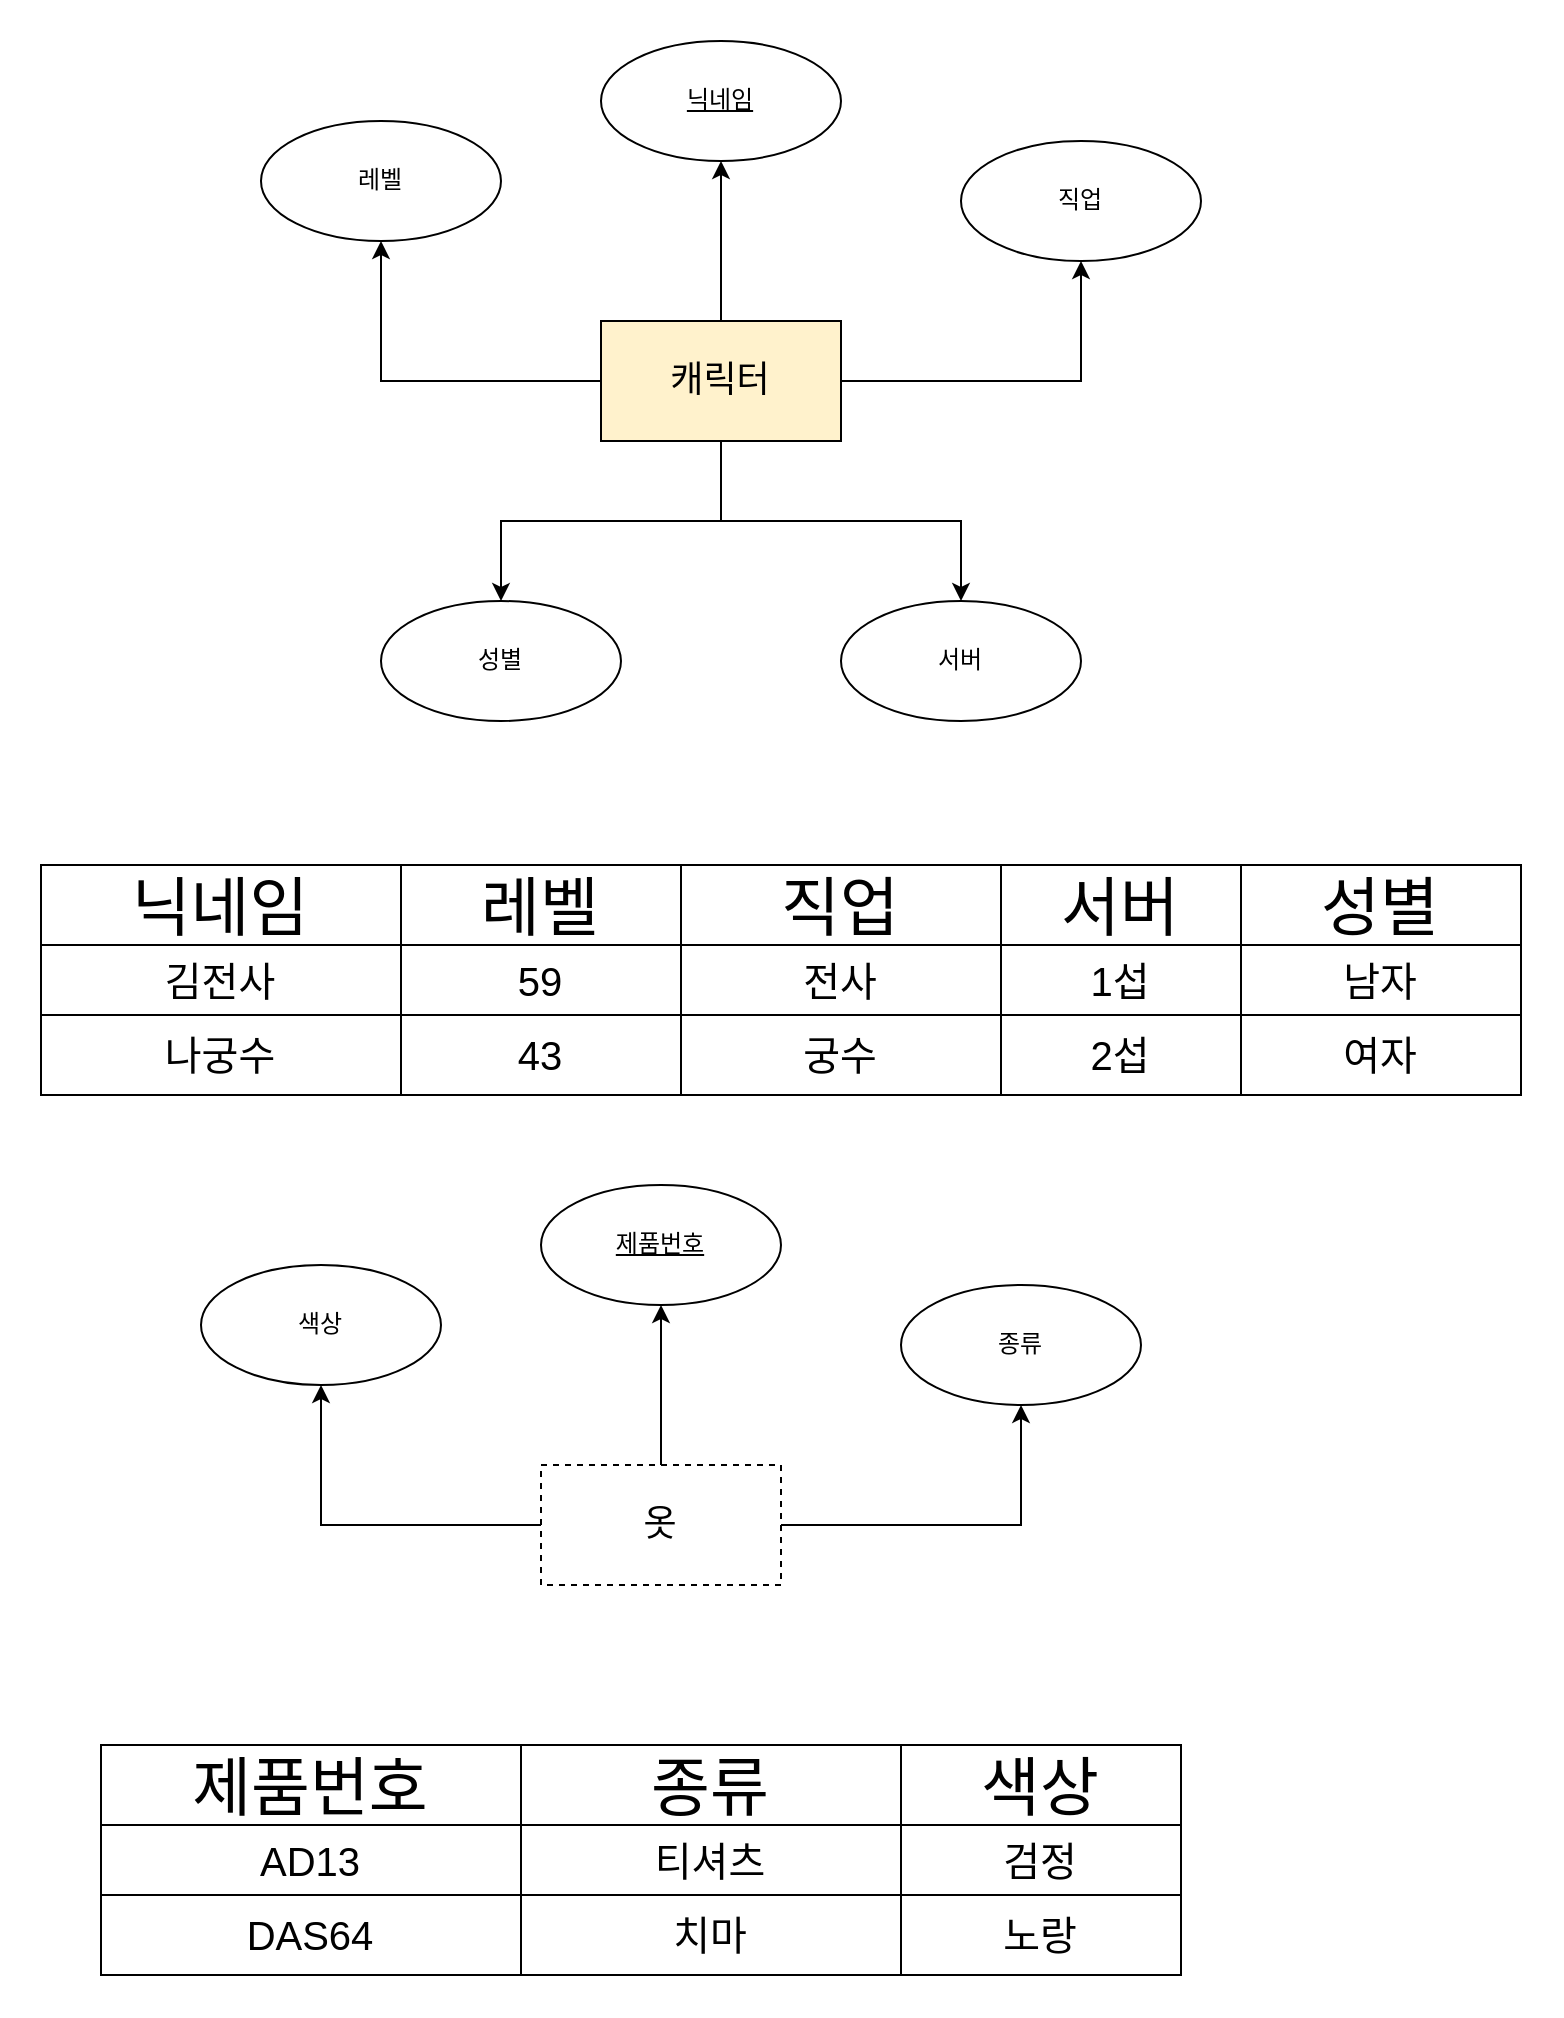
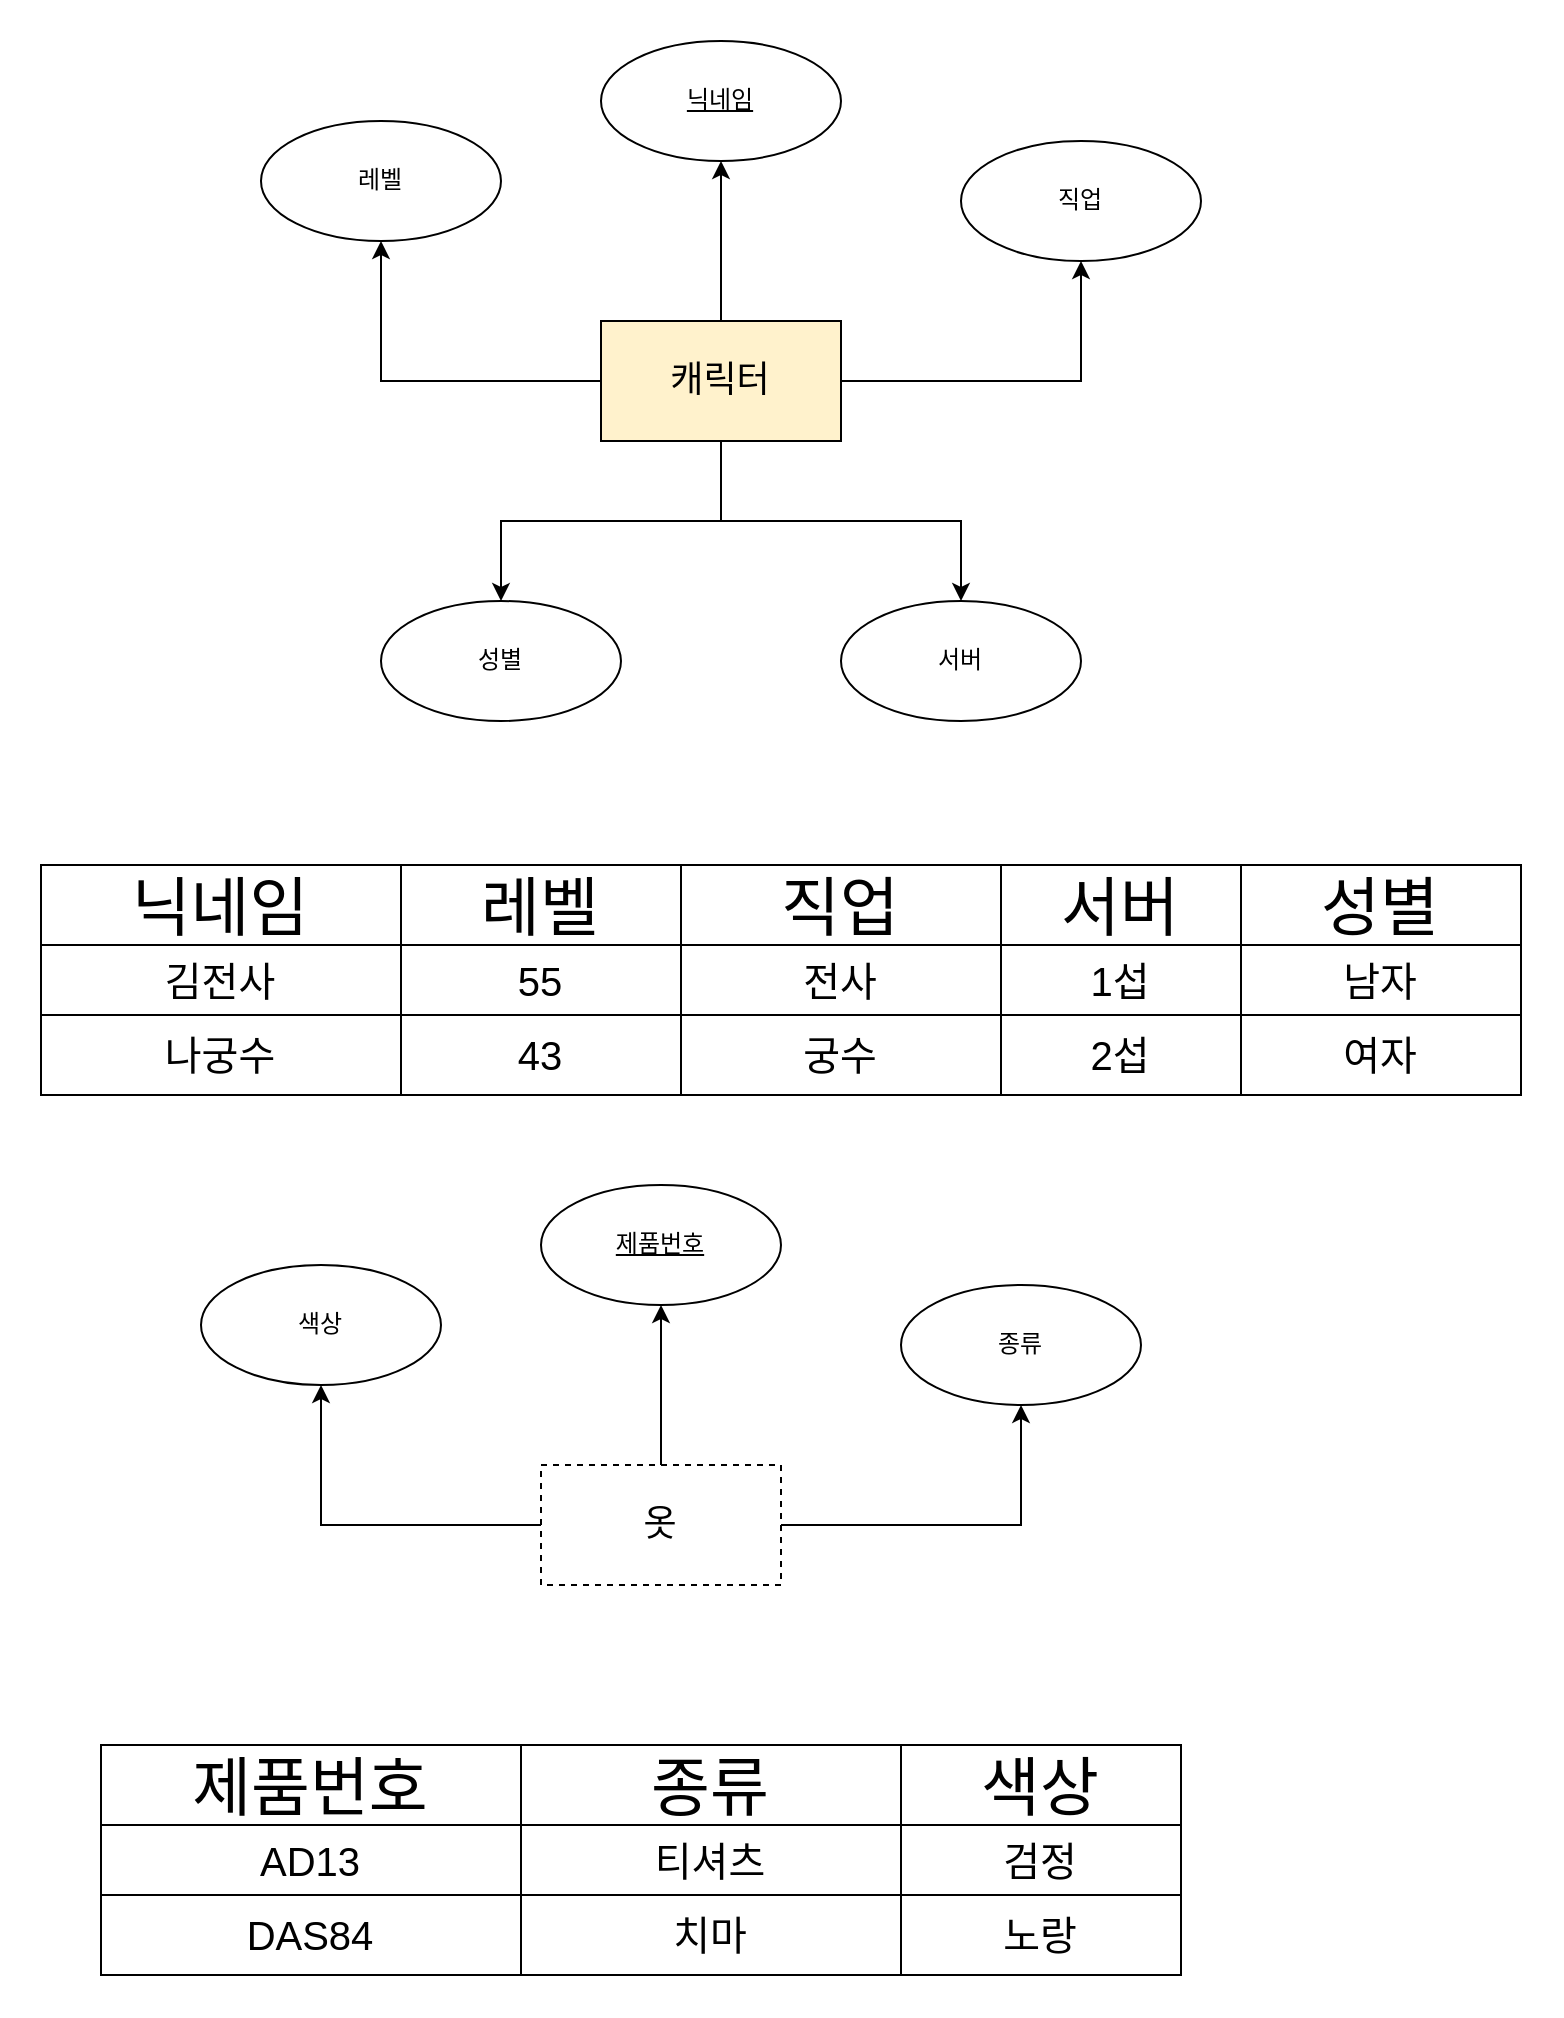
node "59": label "59" -> "55"
node "DAS64": label "DAS64" -> "DAS84"
